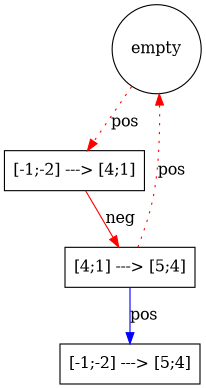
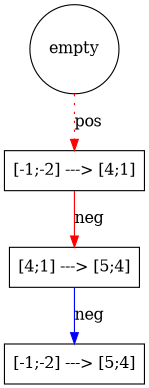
edge "[4;1] ---> [5;4]" -> "empty": removed, label "pos"
edge "[4;1] ---> [5;4]" -> "[-1;-2] ---> [5;4]": label "pos" -> "neg"
